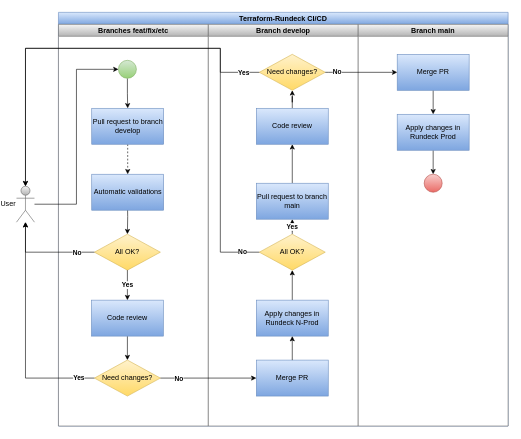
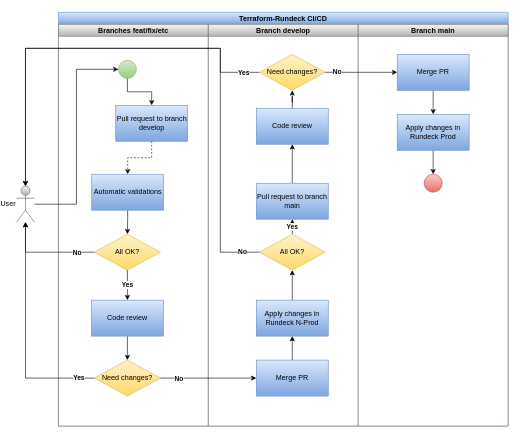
node "Pull request to branch develop": moved (128, 126) -> (152, 123)
